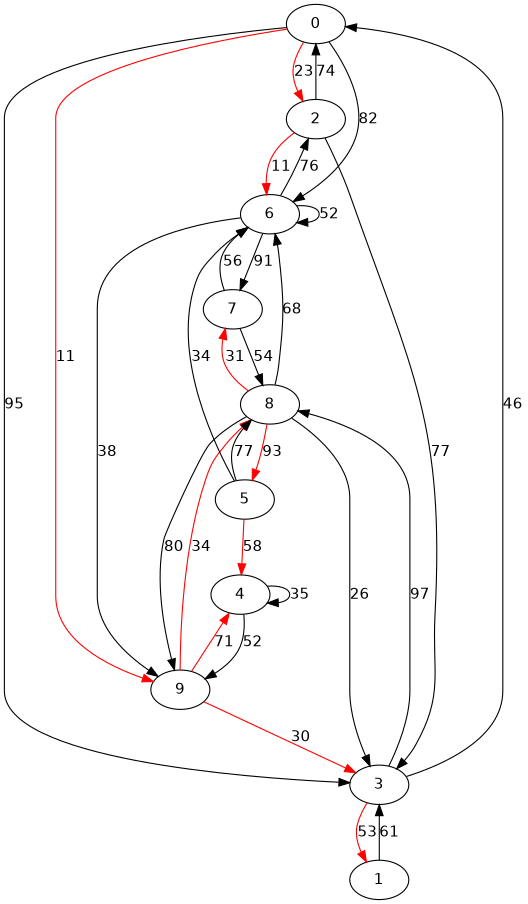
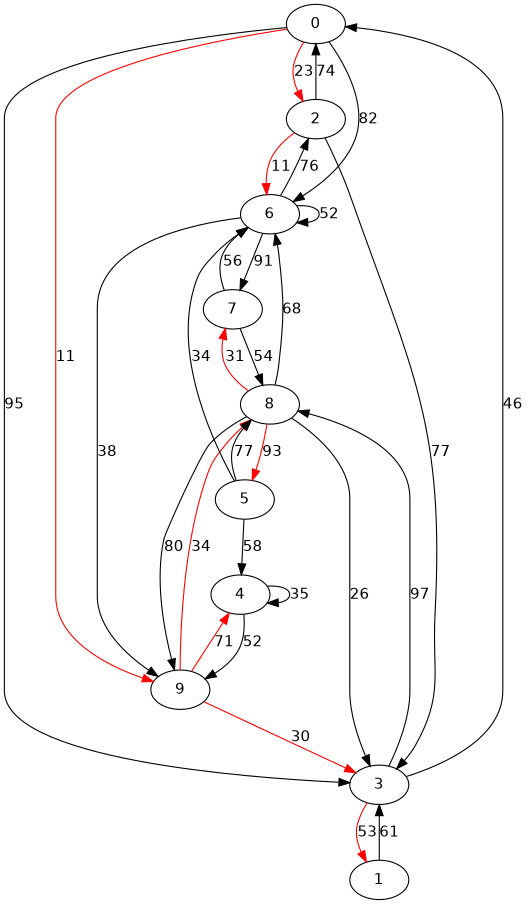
edge "5" -> "4": color red -> black
